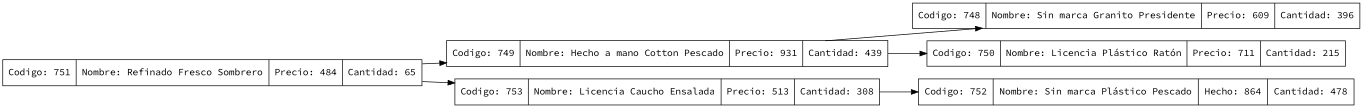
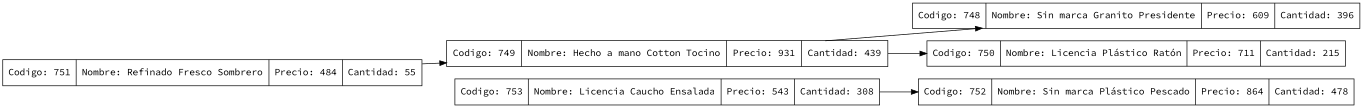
node "Codigo: 749": text "Nombre: Hecho a mano Cotton Pescado" -> "Nombre: Hecho a mano Cotton Tocino"
node "Codigo: 751": text "Cantidad: 65" -> "Cantidad: 55"
edge "Codigo: 751" -> "Codigo: 753": removed
node "Codigo: 753": text "Precio: 513" -> "Precio: 543"
node "Codigo: 752": text "Hecho: 864" -> "Precio: 864"
